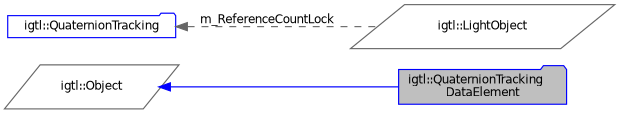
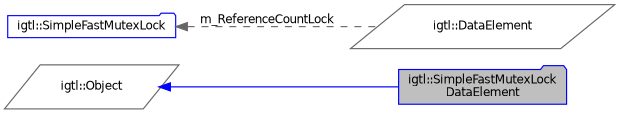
node "igtl::QuaternionTracking": label "igtl::QuaternionTracking" -> "igtl::SimpleFastMutexLock"
node "igtl::LightObject": label "igtl::LightObject" -> "igtl::DataElement"
node "igtl::QuaternionTracking DataElement": label "igtl::QuaternionTracking DataElement" -> "igtl::SimpleFastMutexLock DataElement"
